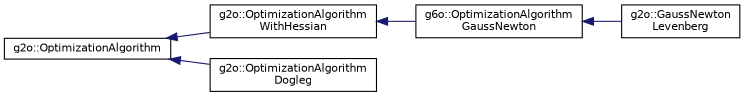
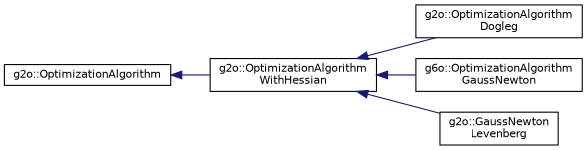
edge "g2o::GaussNewton Levenberg" -> "g6o::OptimizationAlgorithm GaussNewton": now "g2o::GaussNewton Levenberg" -> "g2o::OptimizationAlgorithm WithHessian"
edge "g2o::OptimizationAlgorithm Dogleg" -> "g2o::OptimizationAlgorithm": now "g2o::OptimizationAlgorithm Dogleg" -> "g2o::OptimizationAlgorithm WithHessian"
